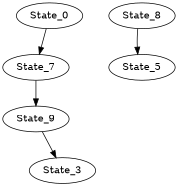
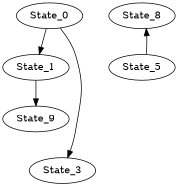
edge "State_8" -> "State_5": reversed
node "State_7": label "State_7" -> "State_1"
edge "State_9" -> "State_3": now "State_0" -> "State_3"
